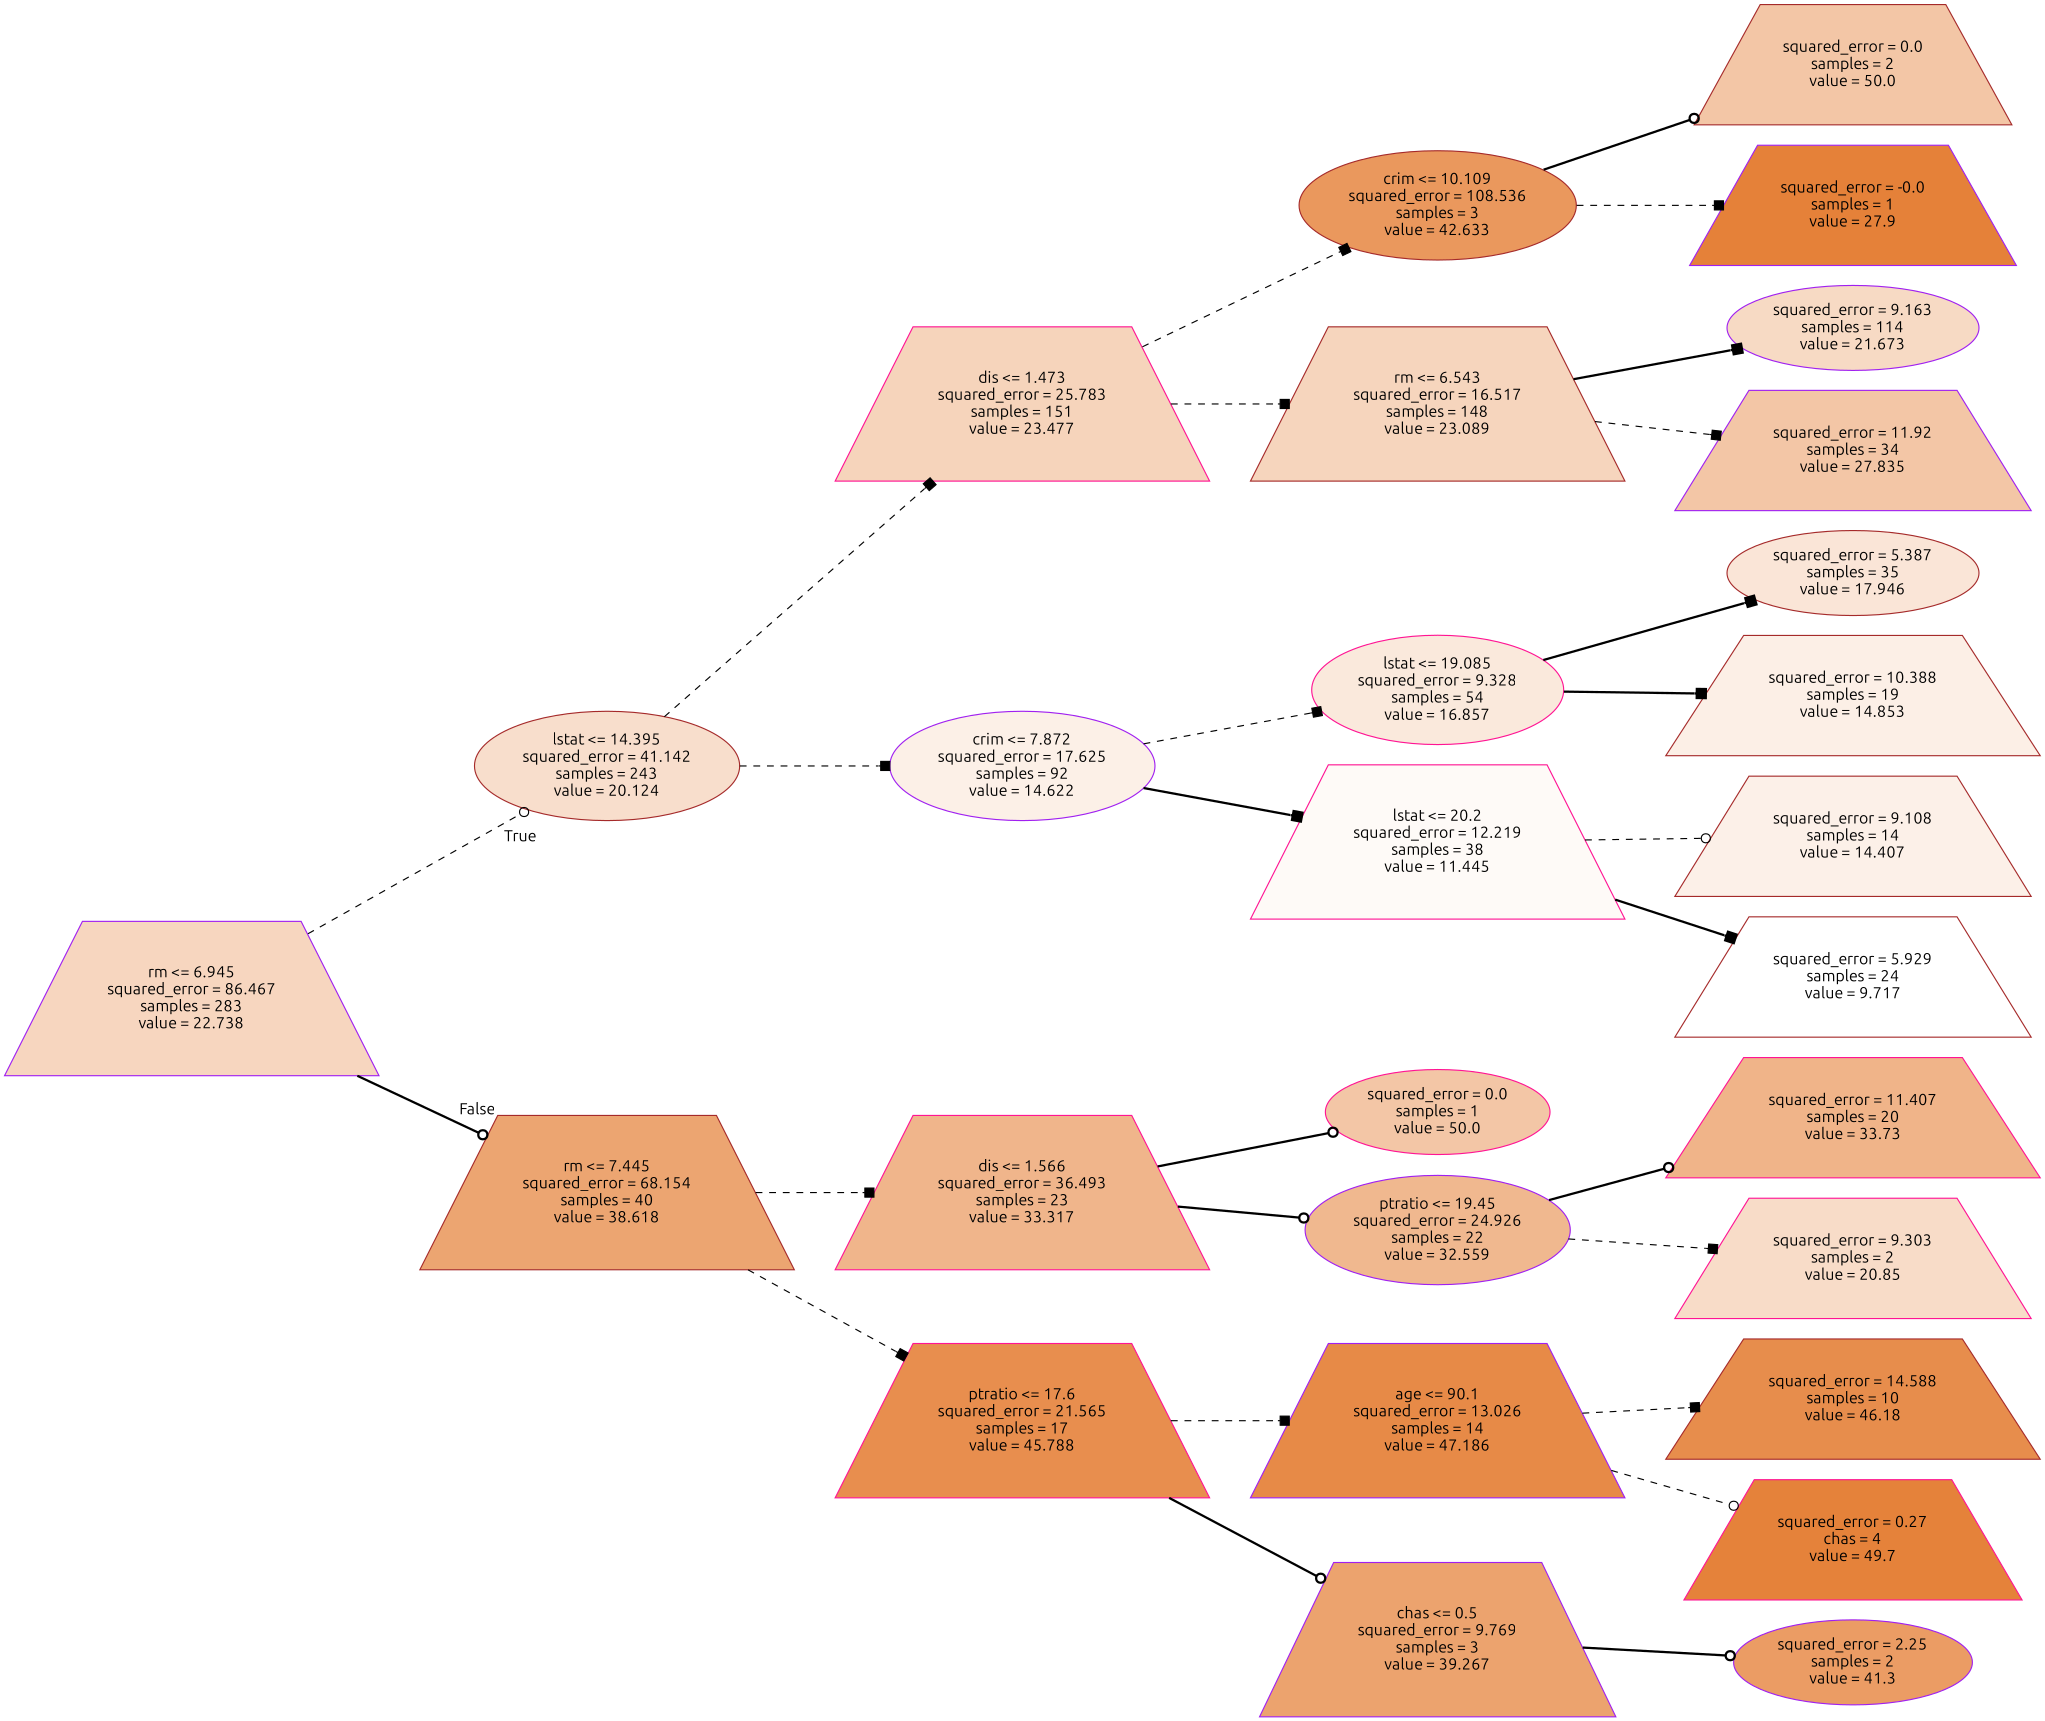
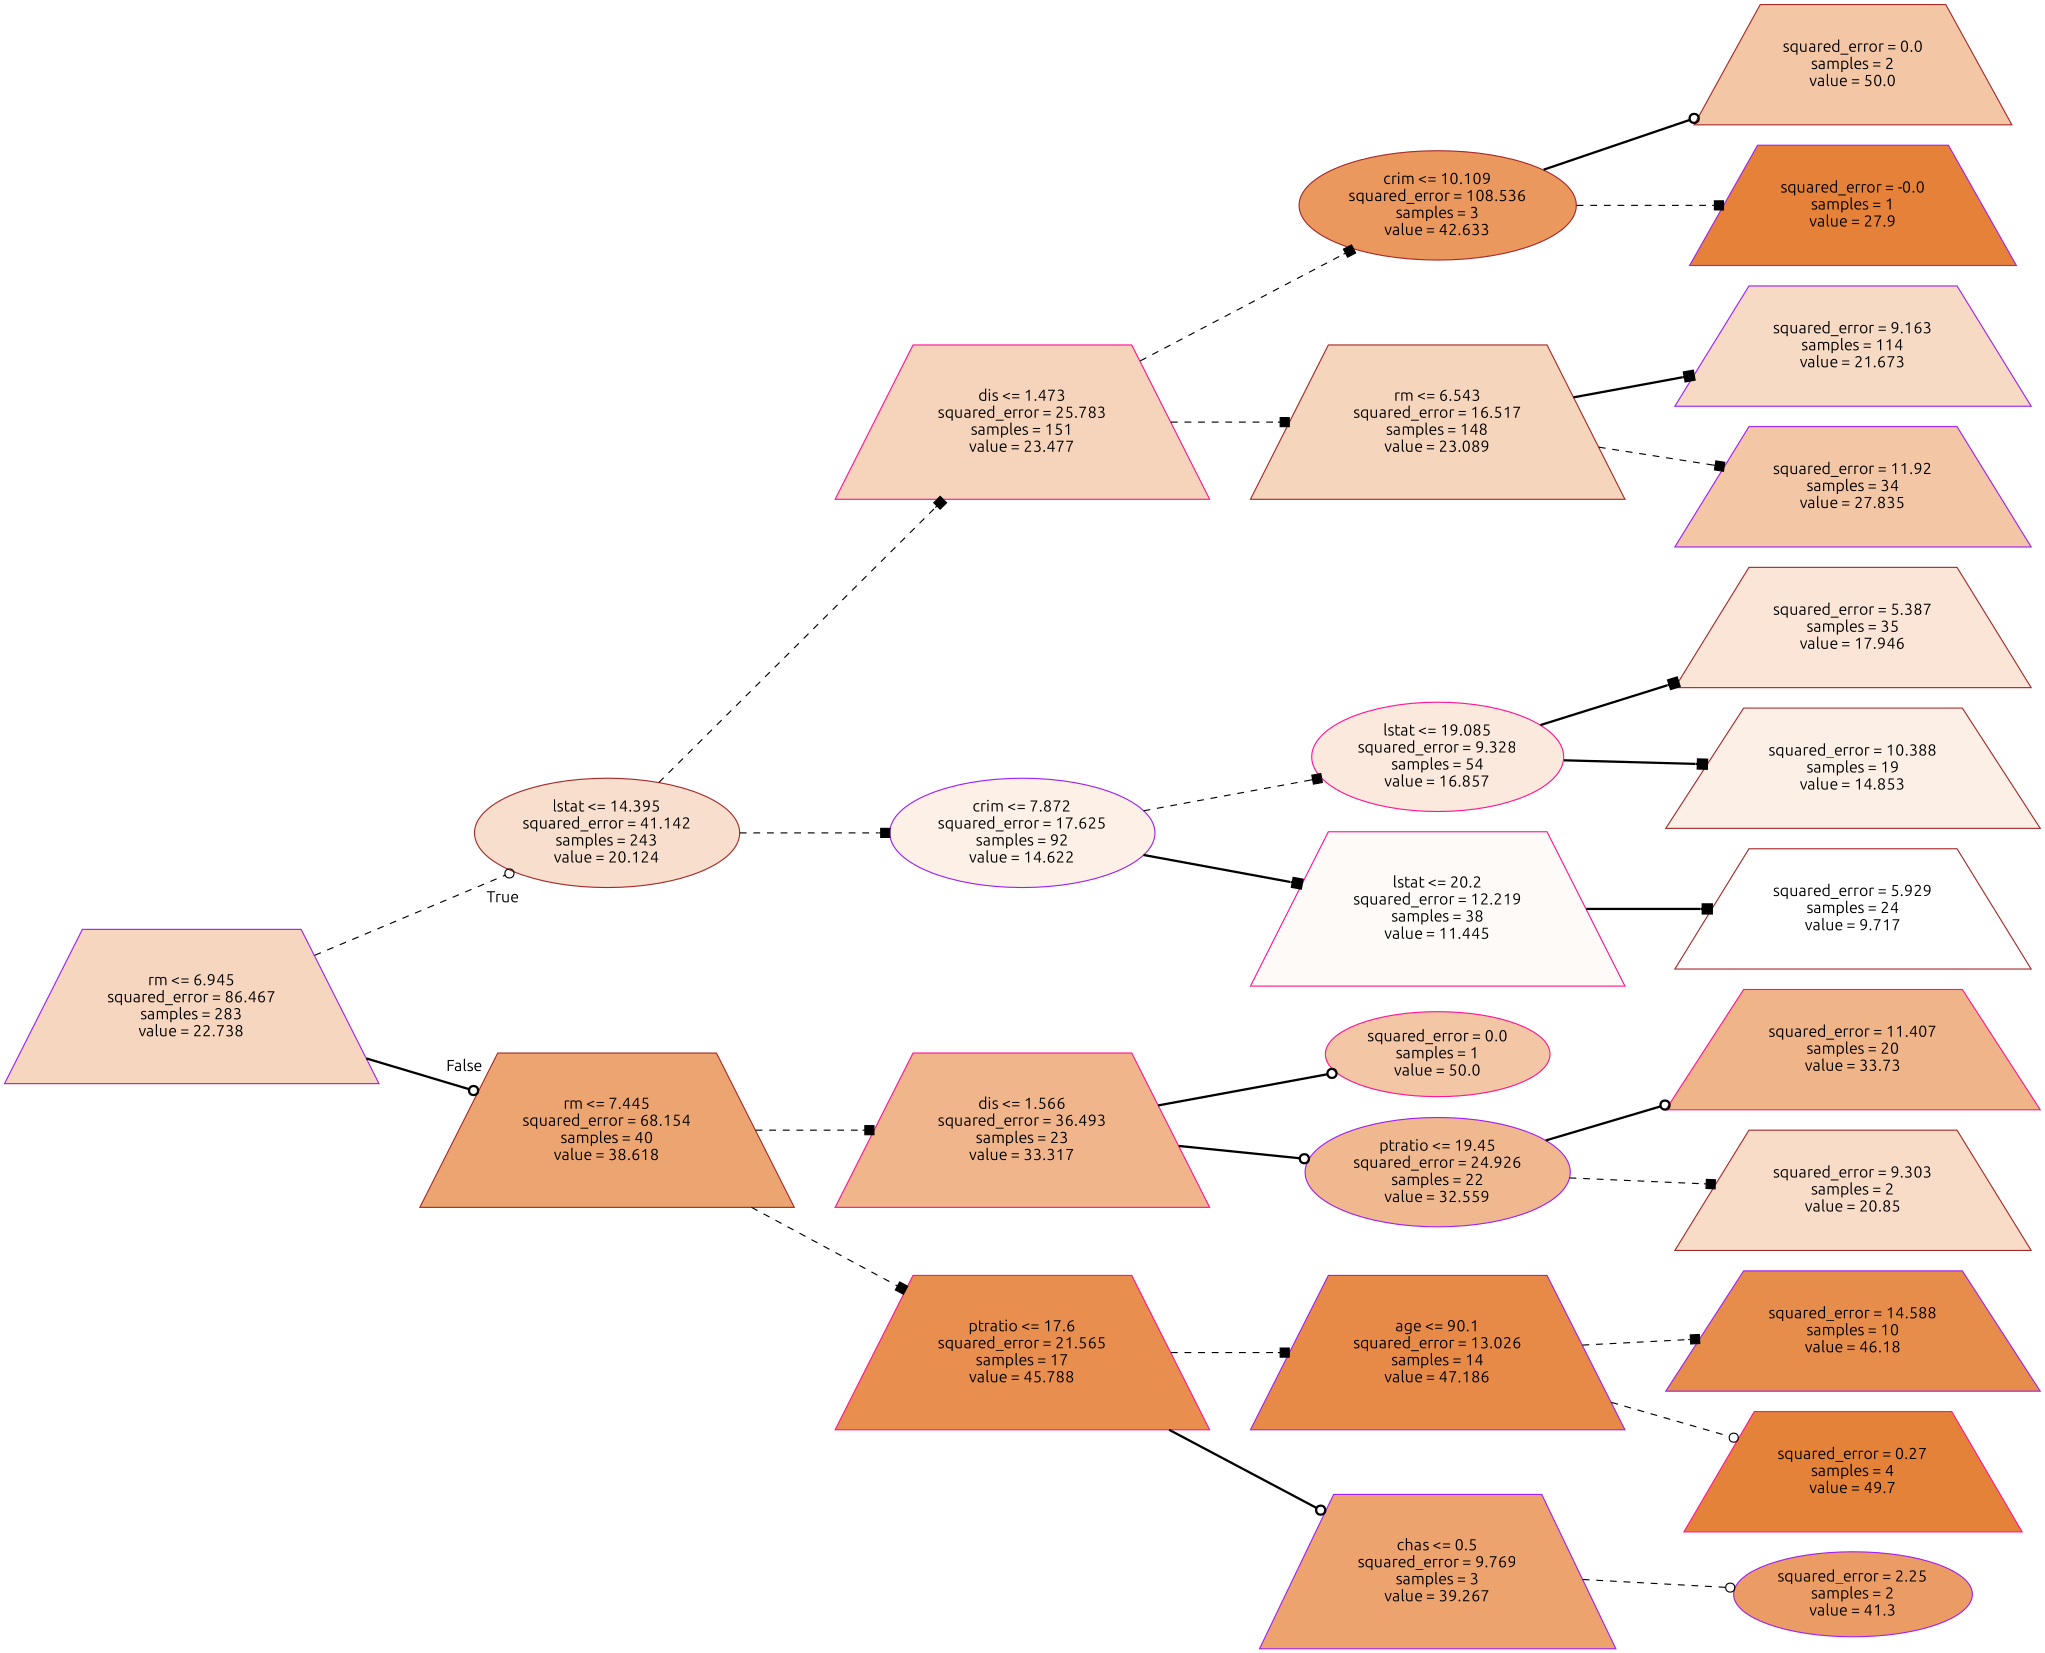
node "squared_error = 9.163 samples = 114 value = 21.673": shape ellipse -> trapezium
node "squared_error = 5.387 samples = 35 value = 17.946": shape ellipse -> trapezium
node "squared_error = 9.108 samples = 14 value = 14.407": removed
node "squared_error = 9.303 samples = 2 value = 20.85": color deeppink -> brown
node "squared_error = 14.588 samples = 10 value = 46.18": color brown -> purple
node "squared_error = 0.27 chas = 4 value = 49.7": label "squared_error = 0.27 chas = 4 value = 49.7" -> "squared_error = 0.27 samples = 4 value = 49.7"
edge "chas <= 0.5 squared_error = 9.769 samples = 3 value = 39.267" -> "squared_error = 2.25 samples = 2 value = 41.3": style bold -> dashed
